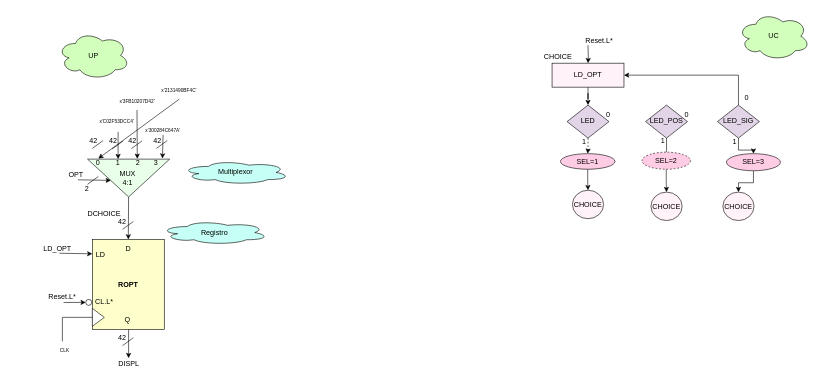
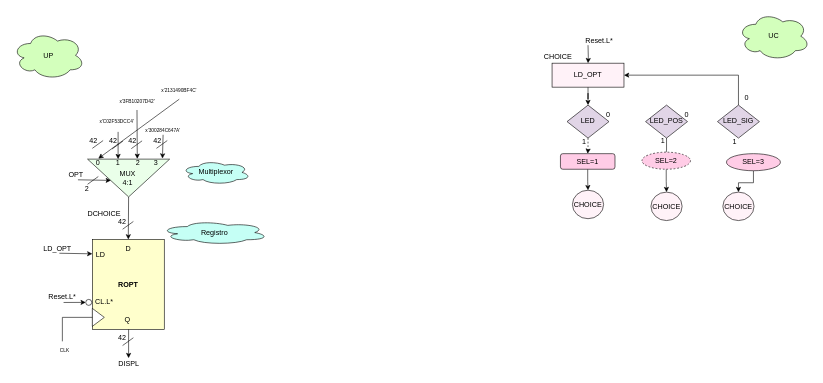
node "UP": moved (93, 56) -> (48, 56)
edge "LED_SIG" -> "SEL=3": removed
node "SEL=1": shape ellipse -> rounded rectangle
node "Multiplexor": size 108x24 -> 69x24
